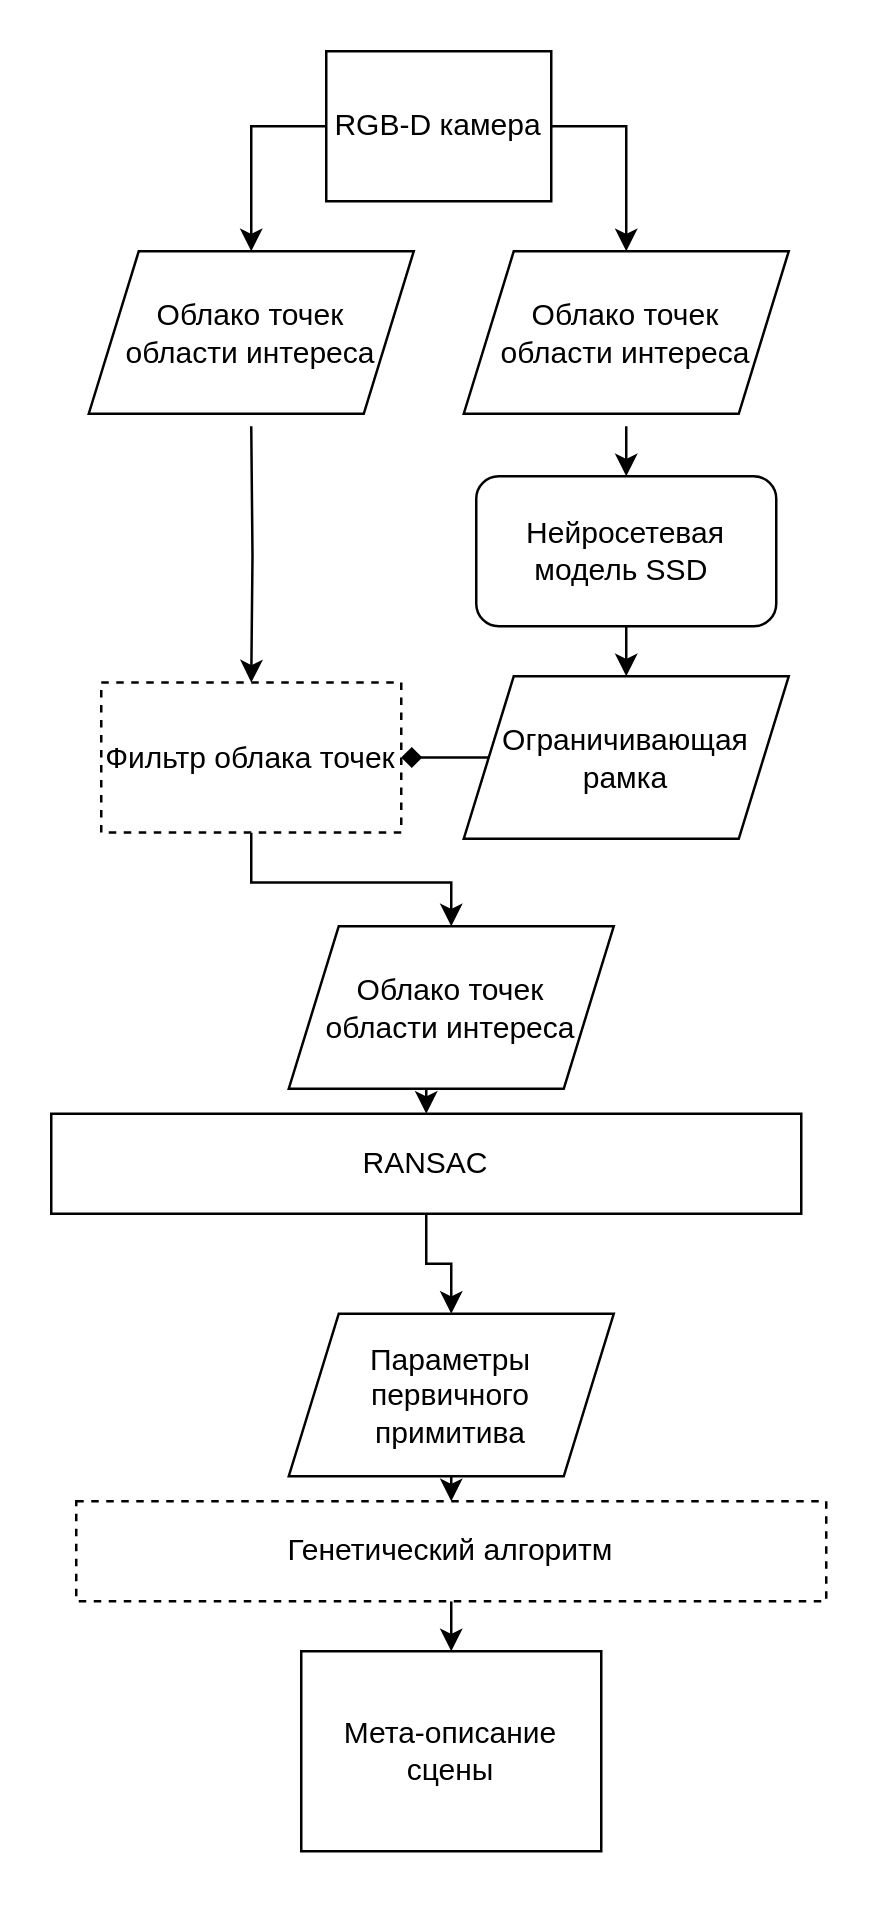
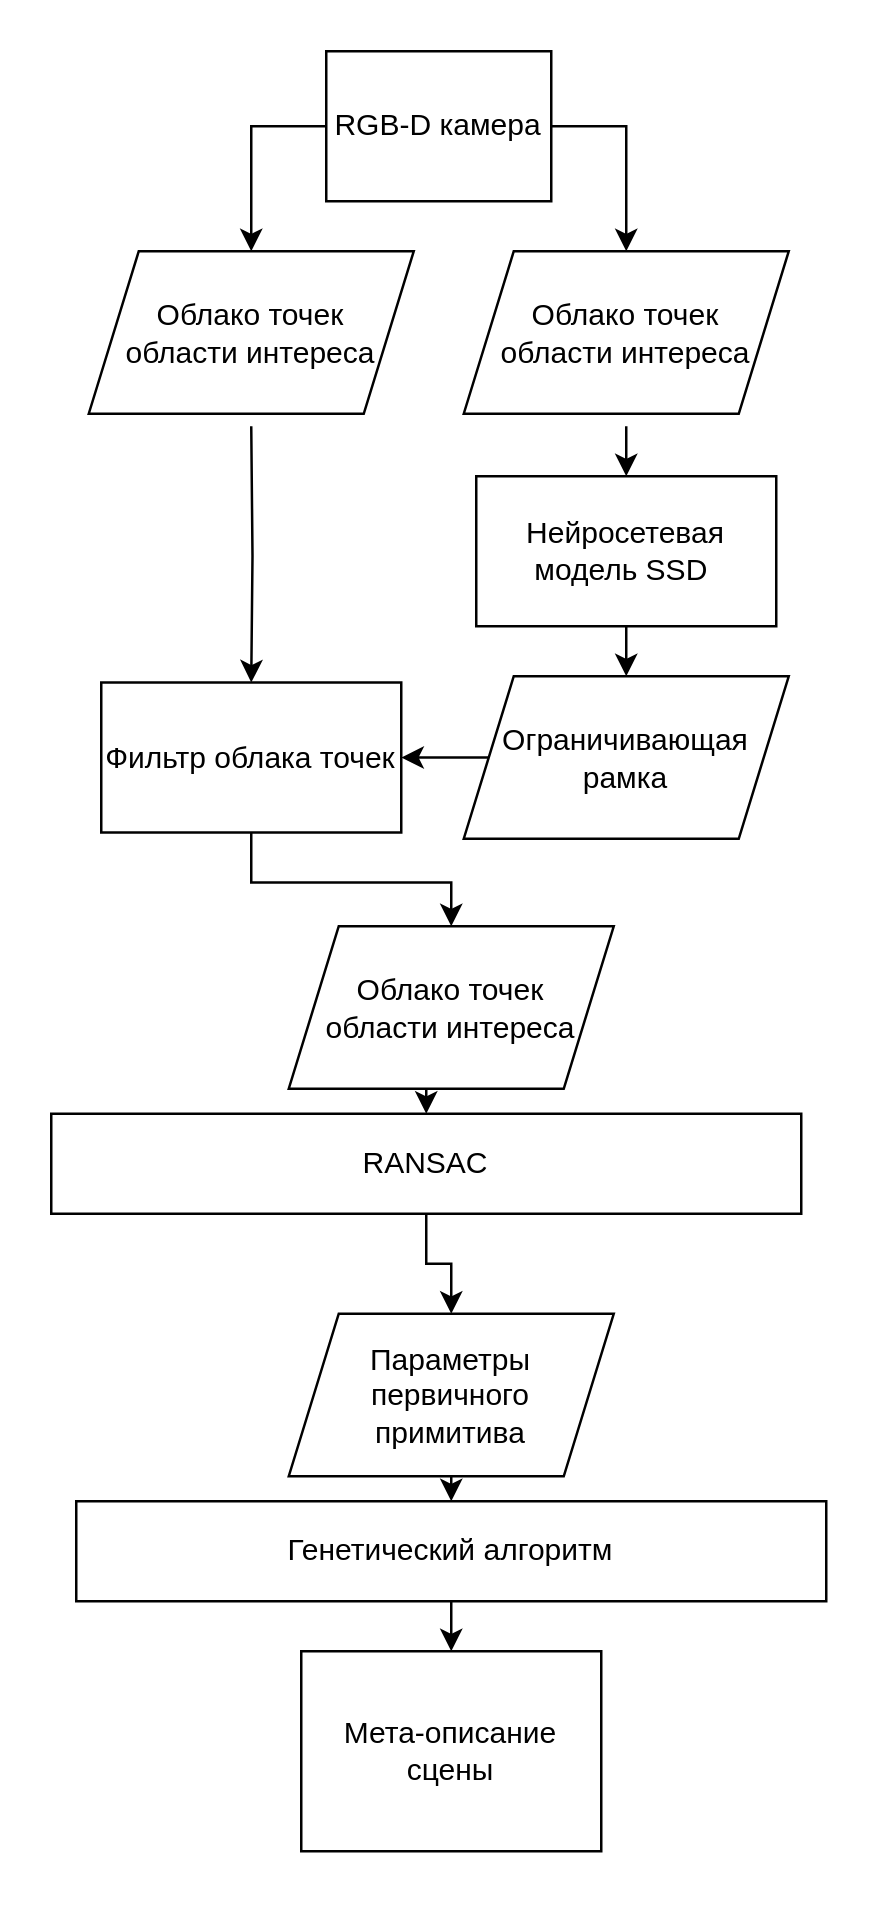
node "Нейросетевая модель SSD": shape rounded rectangle -> rectangle
node "Фильтр облака точек": style dashed -> solid
edge "Ограничивающая рамка" -> "Фильтр облака точек": arrowhead diamond -> classic
node "Генетический алгоритм": style dashed -> solid
